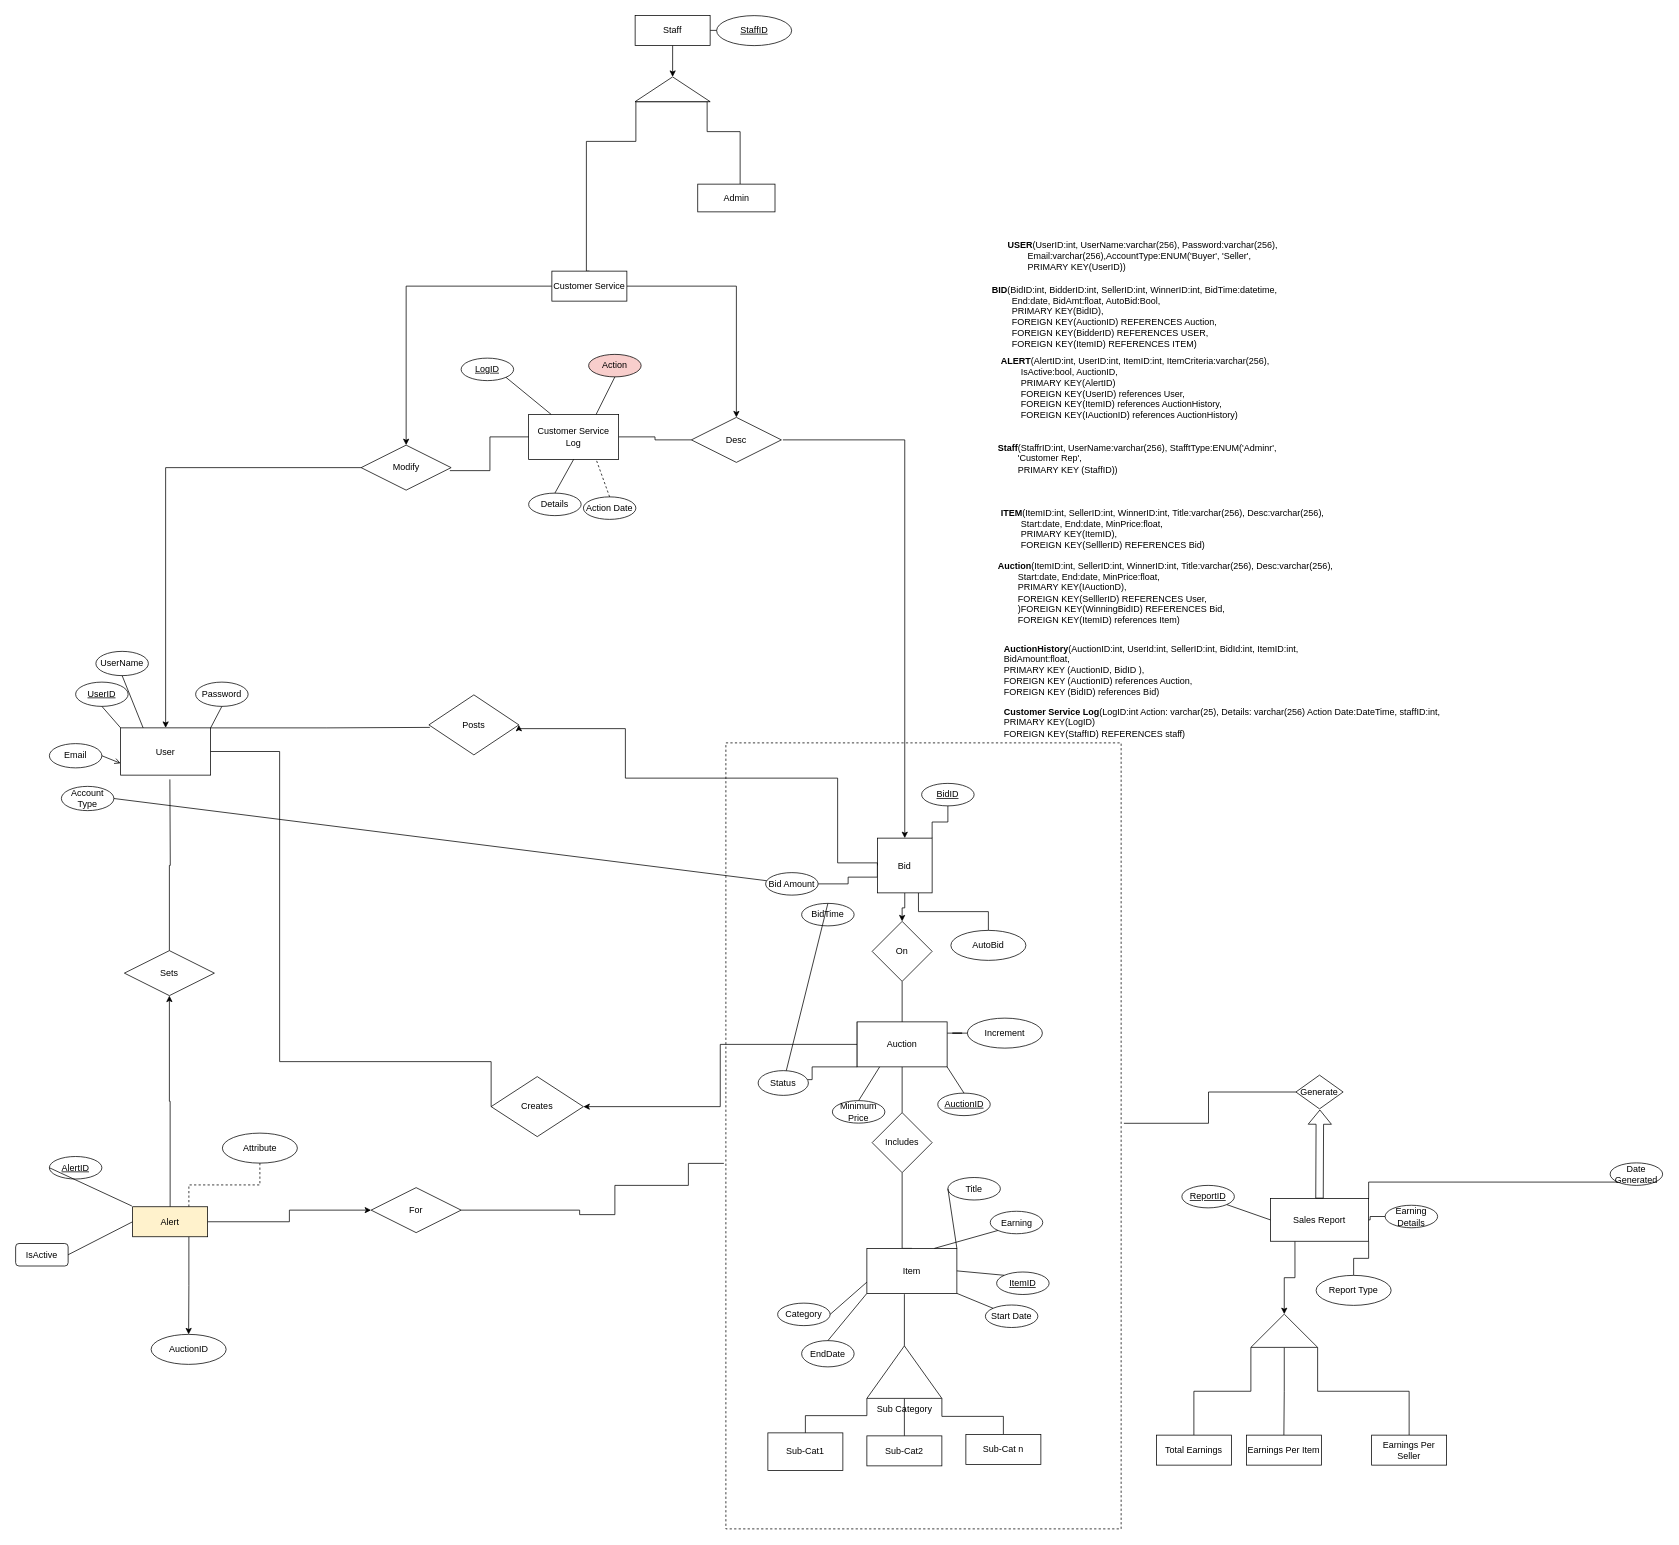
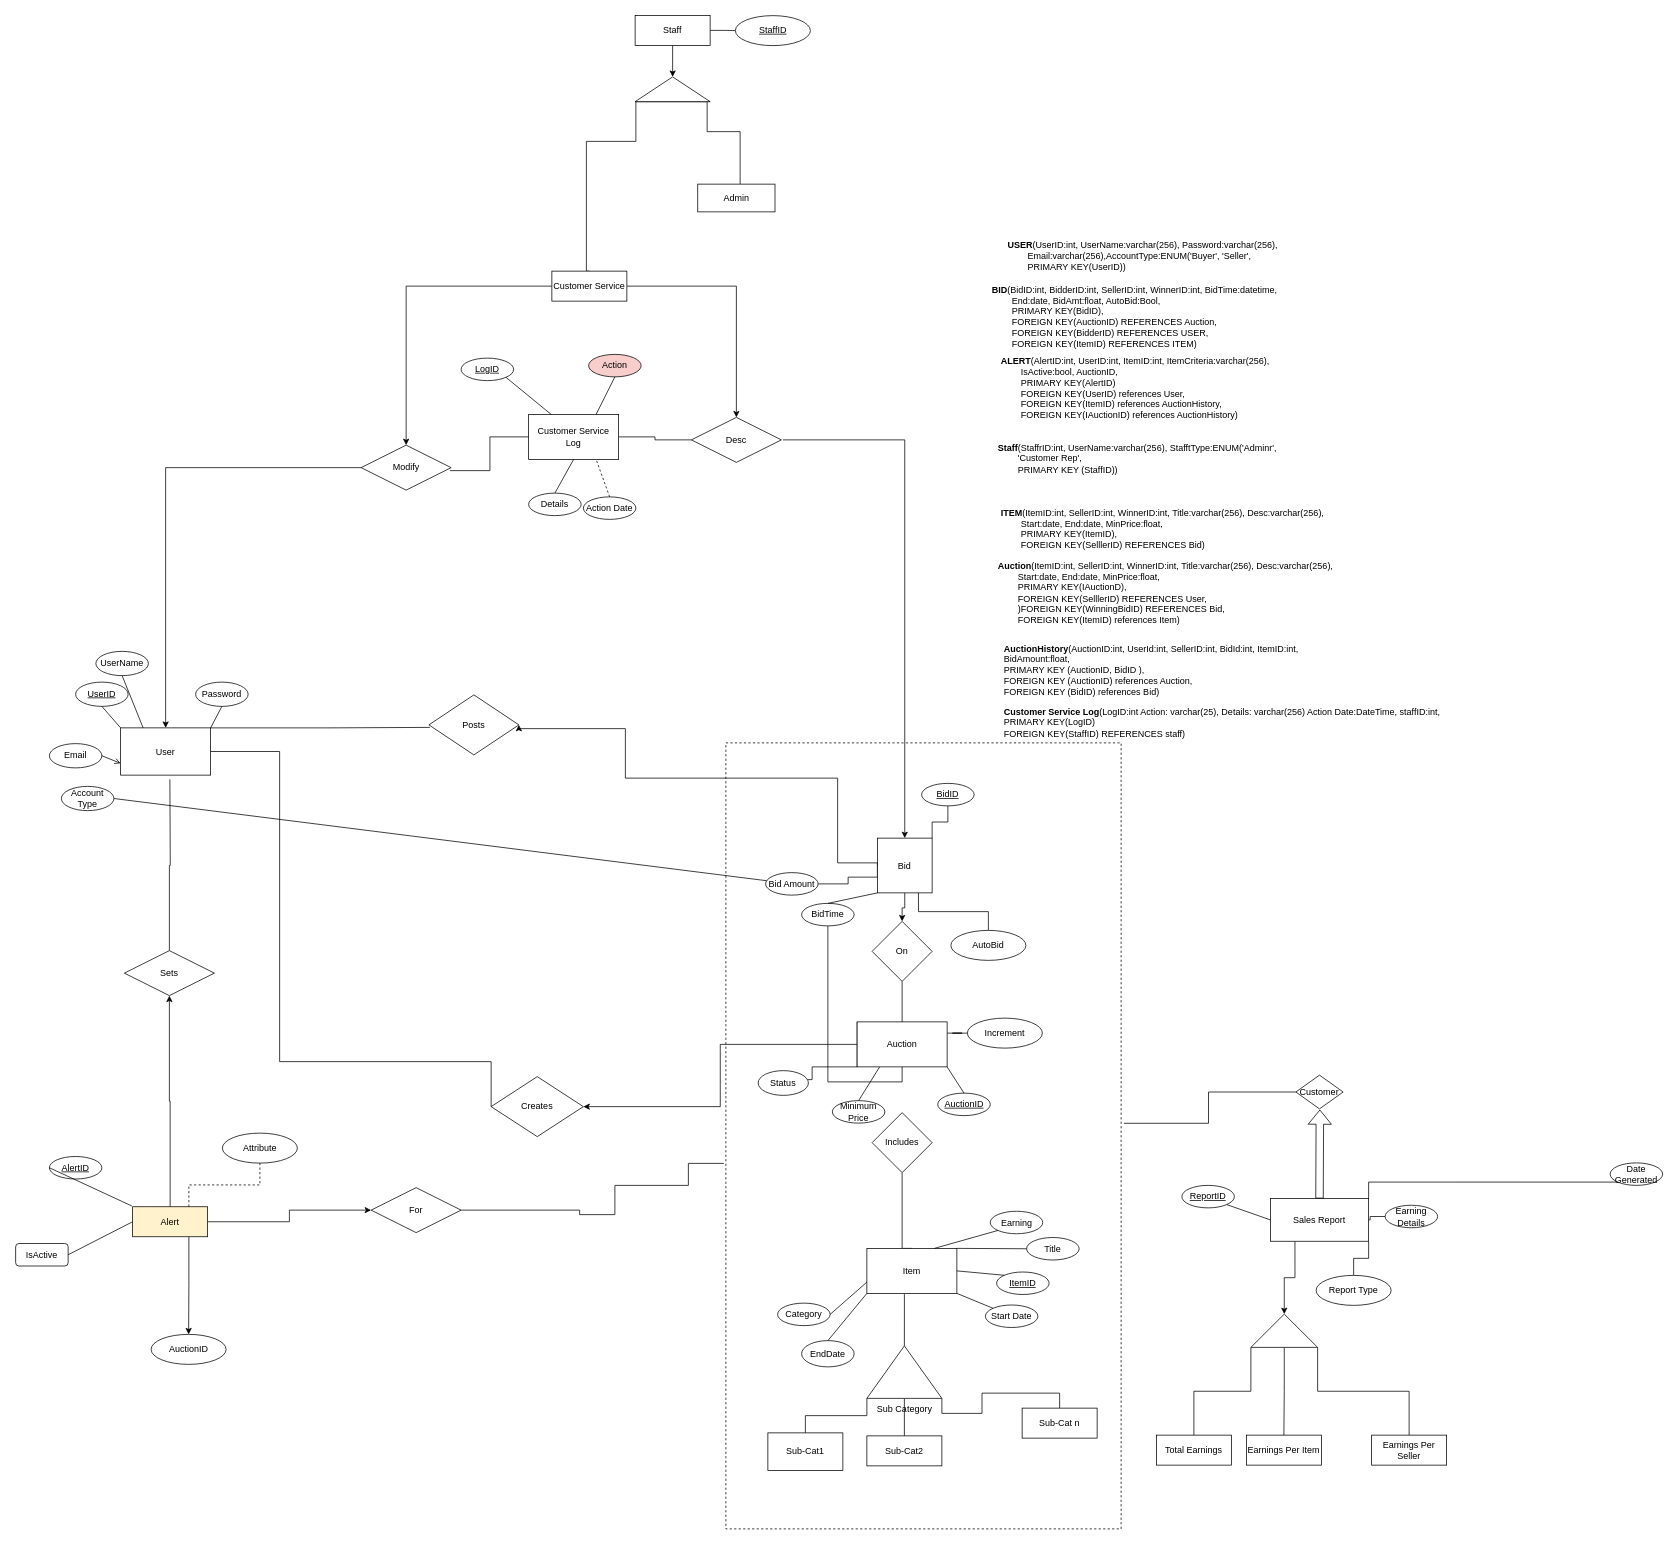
node "StaffID": moved (754, 31) -> (773, 31)
edge "BidTime" -- "Status": now "BidTime" -- "Bid"
node "Generate": label "Generate" -> "Customer"
edge "Auction" -- "Includes": now "Auction" -- "BidTime"
node "Title": moved (974, 1189) -> (1053, 1249)
node "Sub-Cat n": moved (1003, 1449) -> (1059, 1423)
